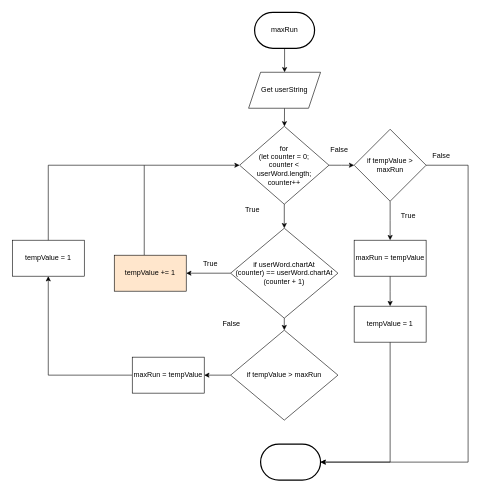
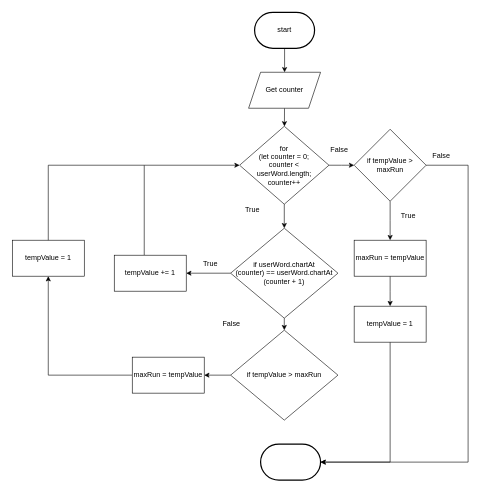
node "maxRun": label "maxRun" -> "start"
node "Get userString": label "Get userString" -> "Get counter"
node "tempValue += 1": fillcolor #ffe6cc -> #ffffff
